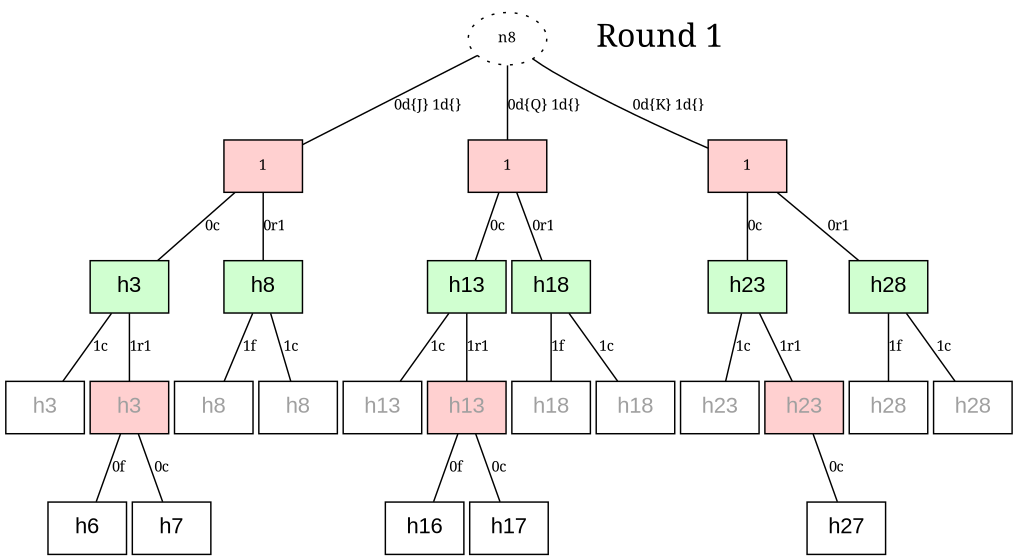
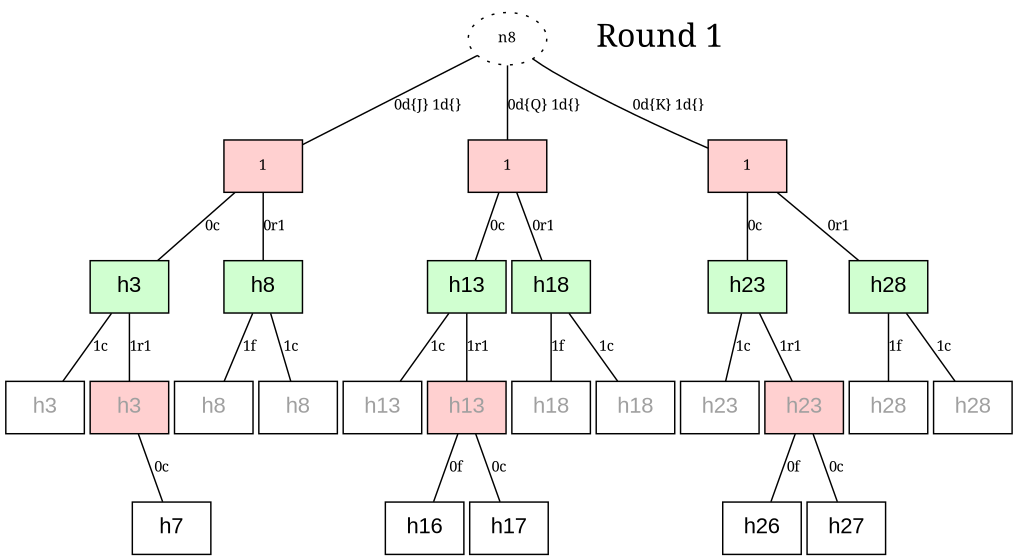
node "h6": removed
node "h26": added
